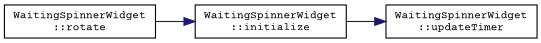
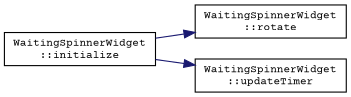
edge "WaitingSpinnerWidget ::rotate" -> "WaitingSpinnerWidget ::initialize": reversed
